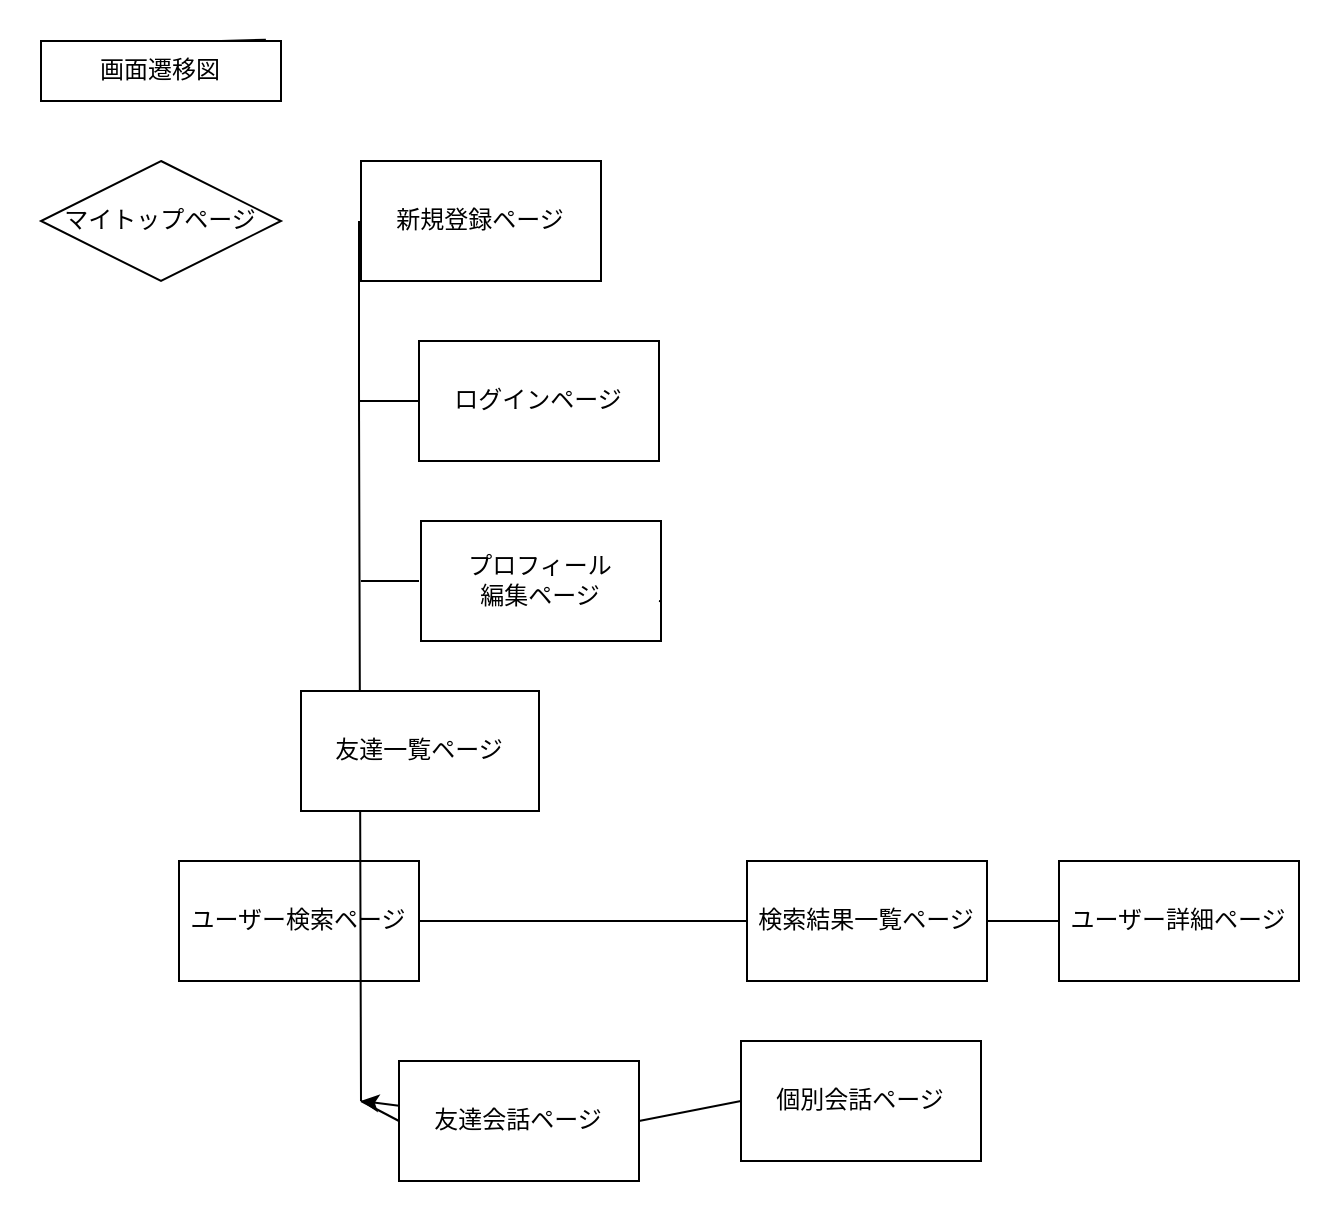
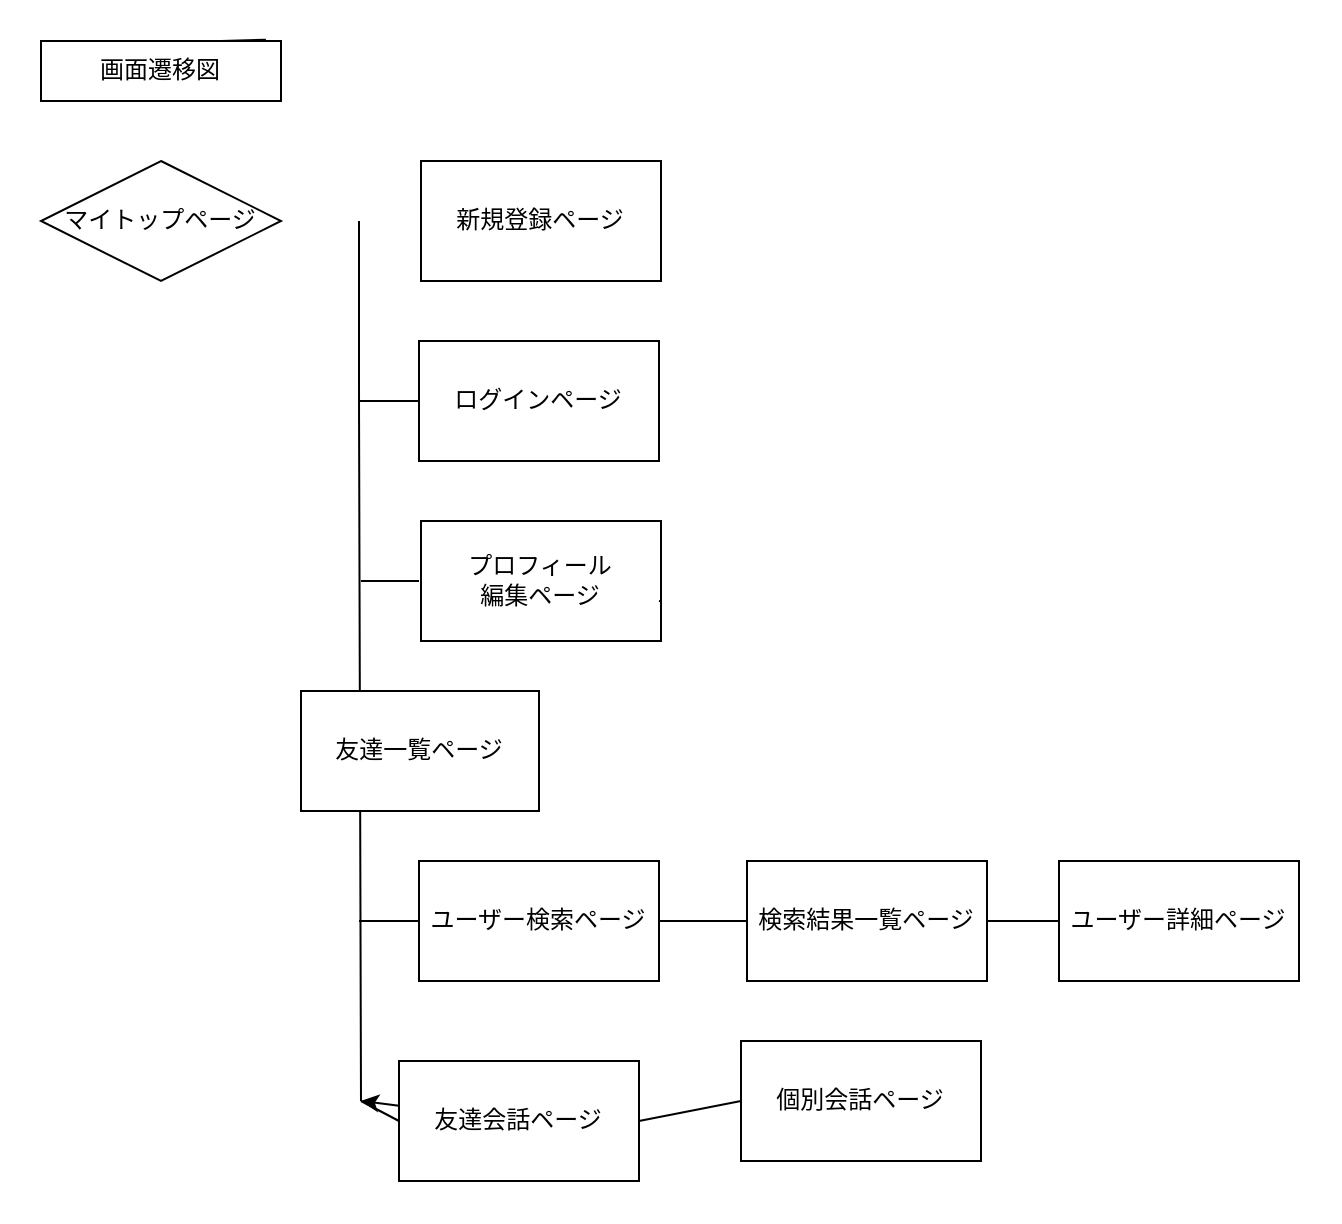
node "新規登録ページ": moved (481, 221) -> (541, 221)
node "ユーザー検索ページ": moved (299, 921) -> (539, 921)
